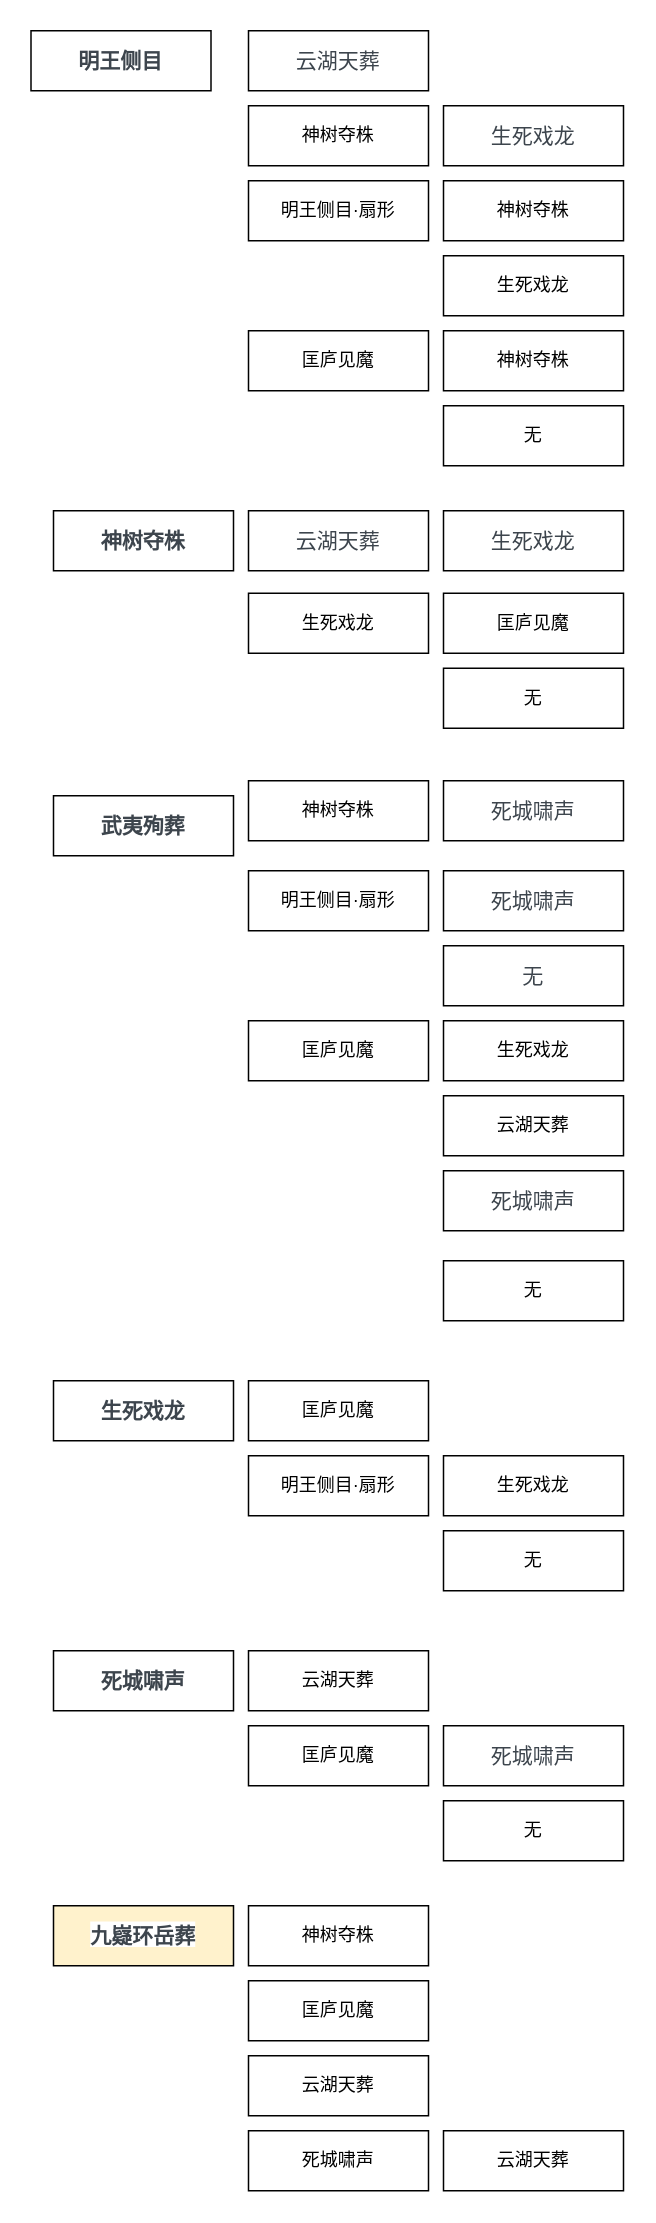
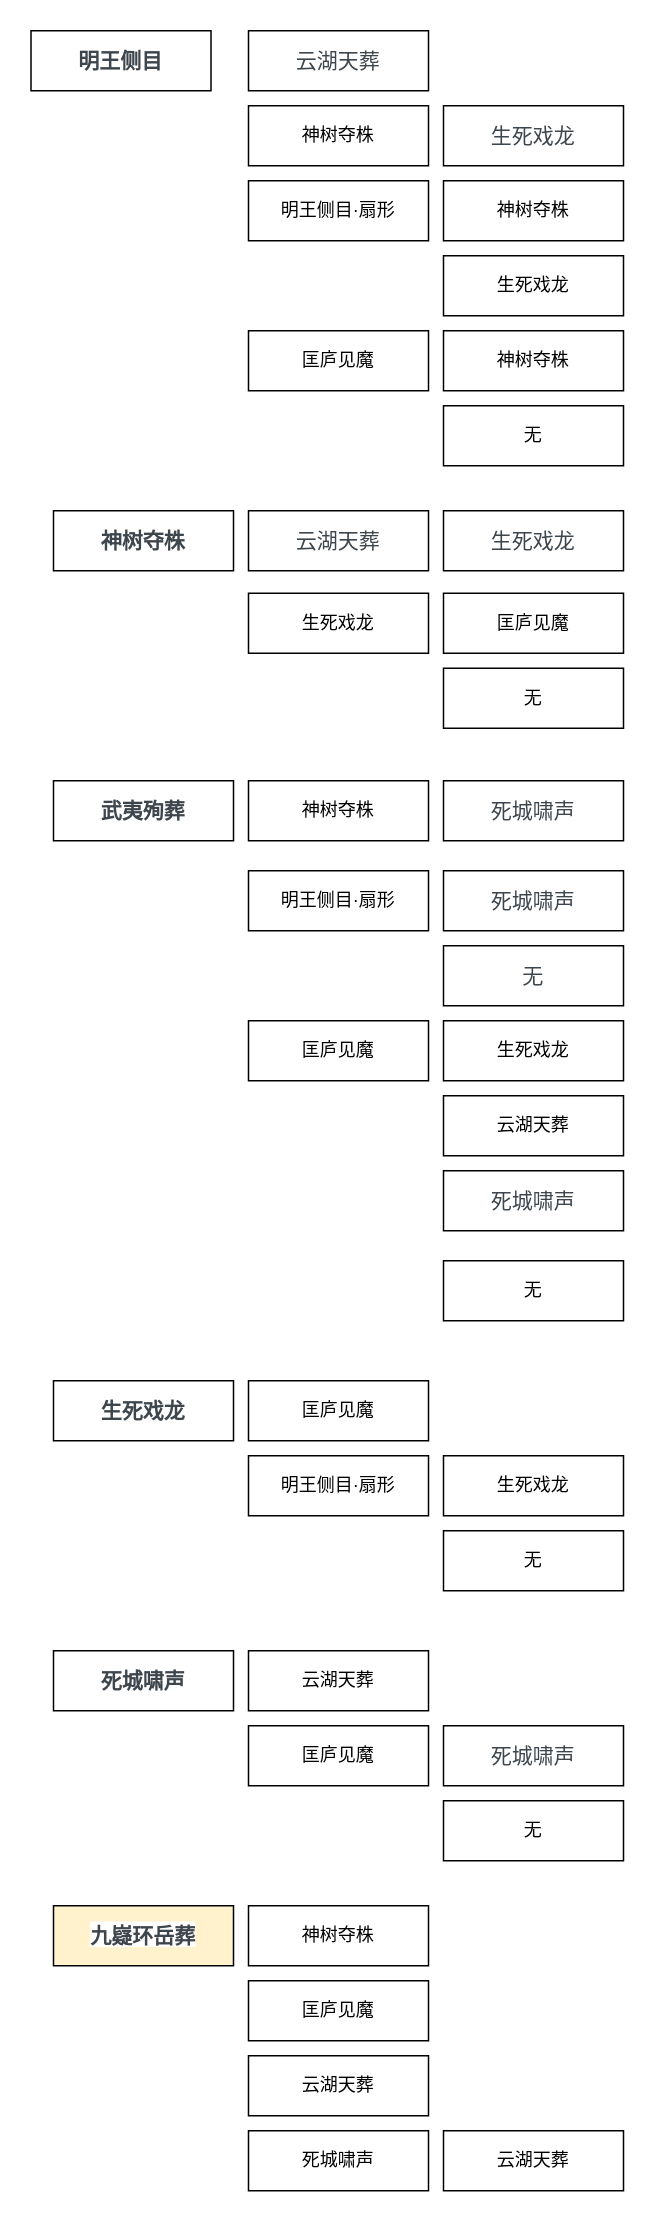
node "武夷殉葬": moved (143, 826) -> (143, 811)
